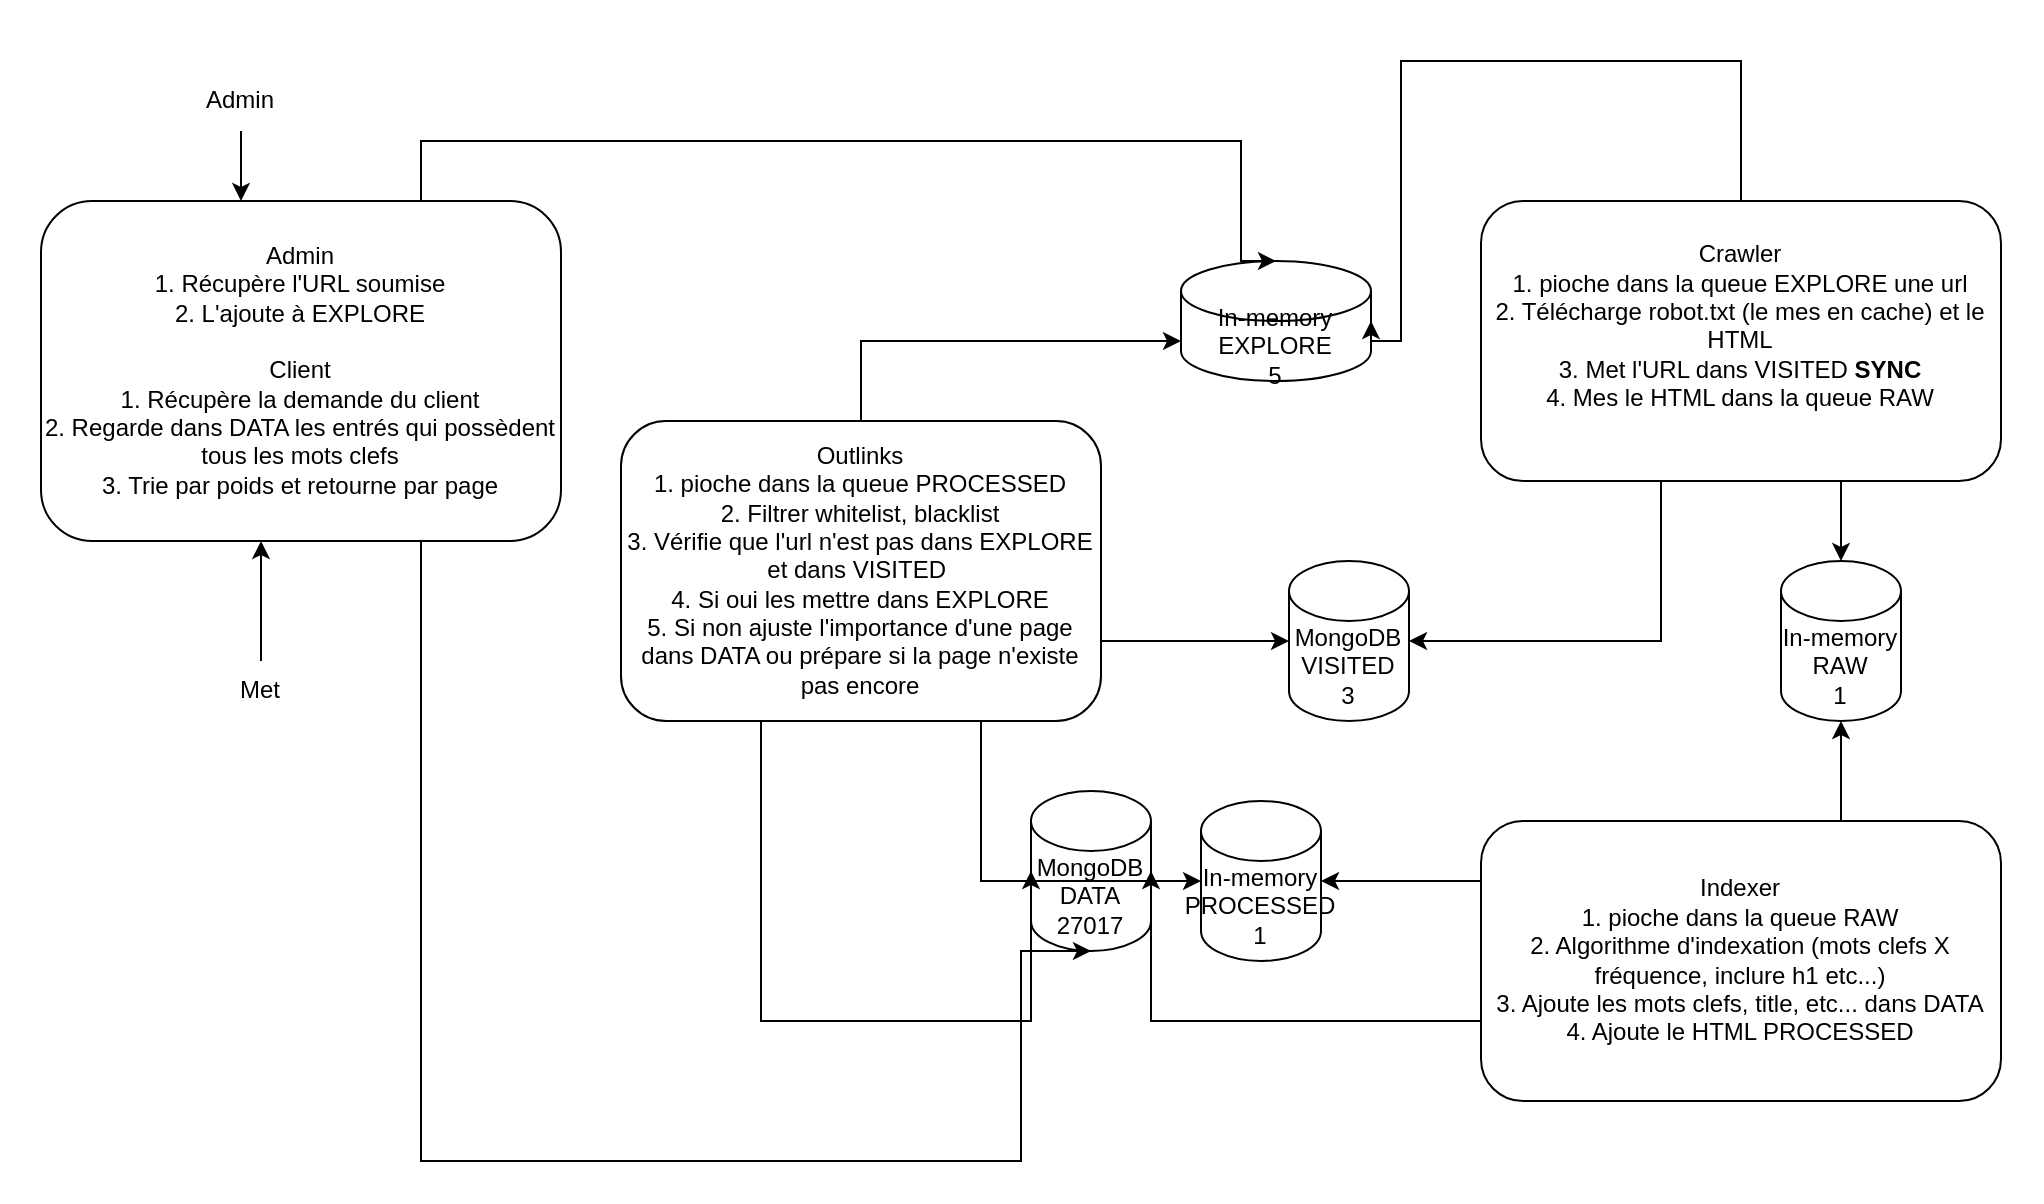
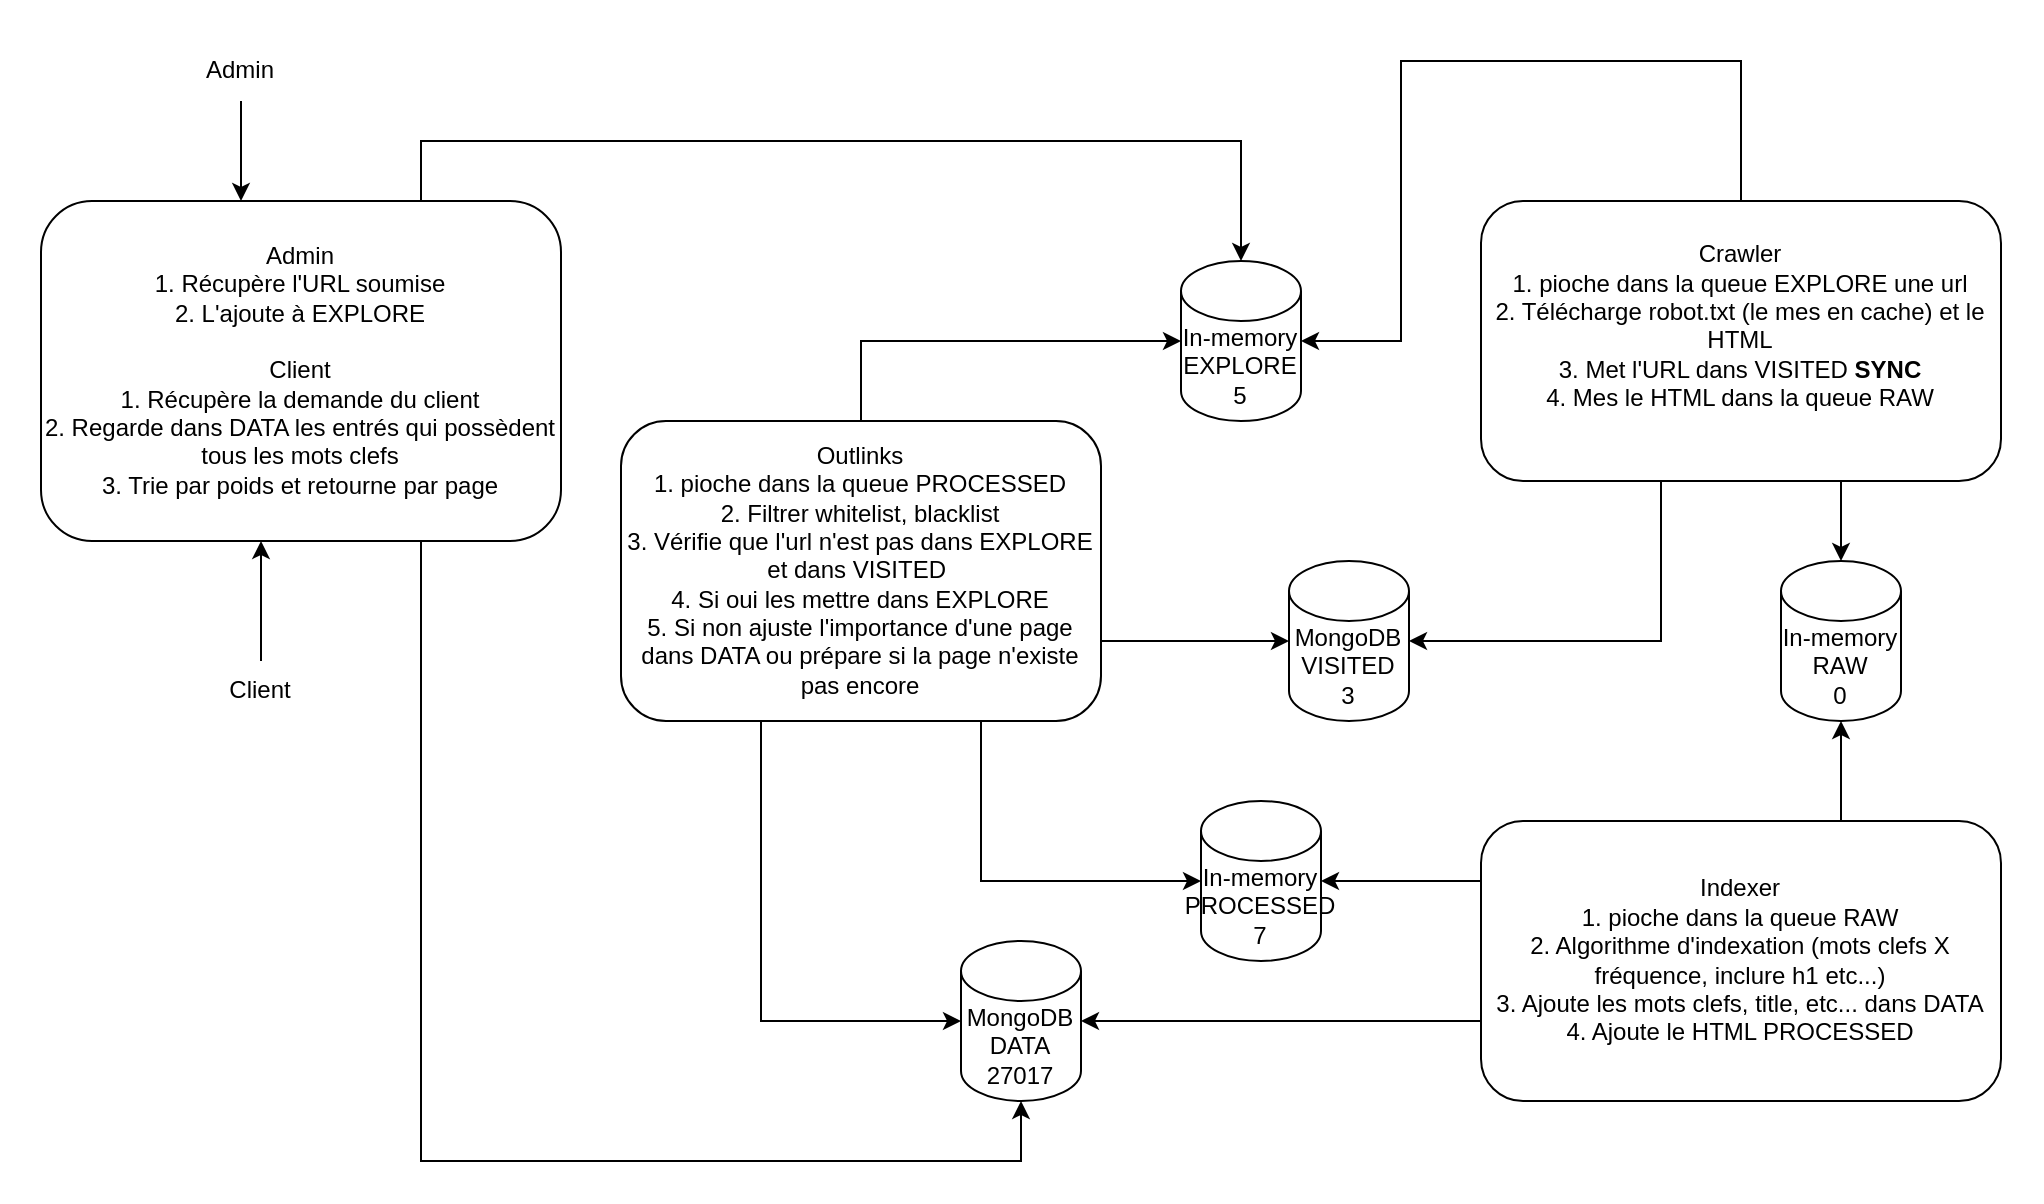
node "Admin": moved (241, 101) -> (241, 71)
node "In-memory EXPLORE 5": size 190x120 -> 120x160
node "In-memory RAW 1": label "In-memory RAW 1" -> "In-memory RAW 0"
node "Met": label "Met" -> "Client"
node "MongoDB DATA 27017": moved (1091, 871) -> (1021, 1021)
node "In-memory PROCESSED 1": label "In-memory PROCESSED 1" -> "In-memory PROCESSED 7"
